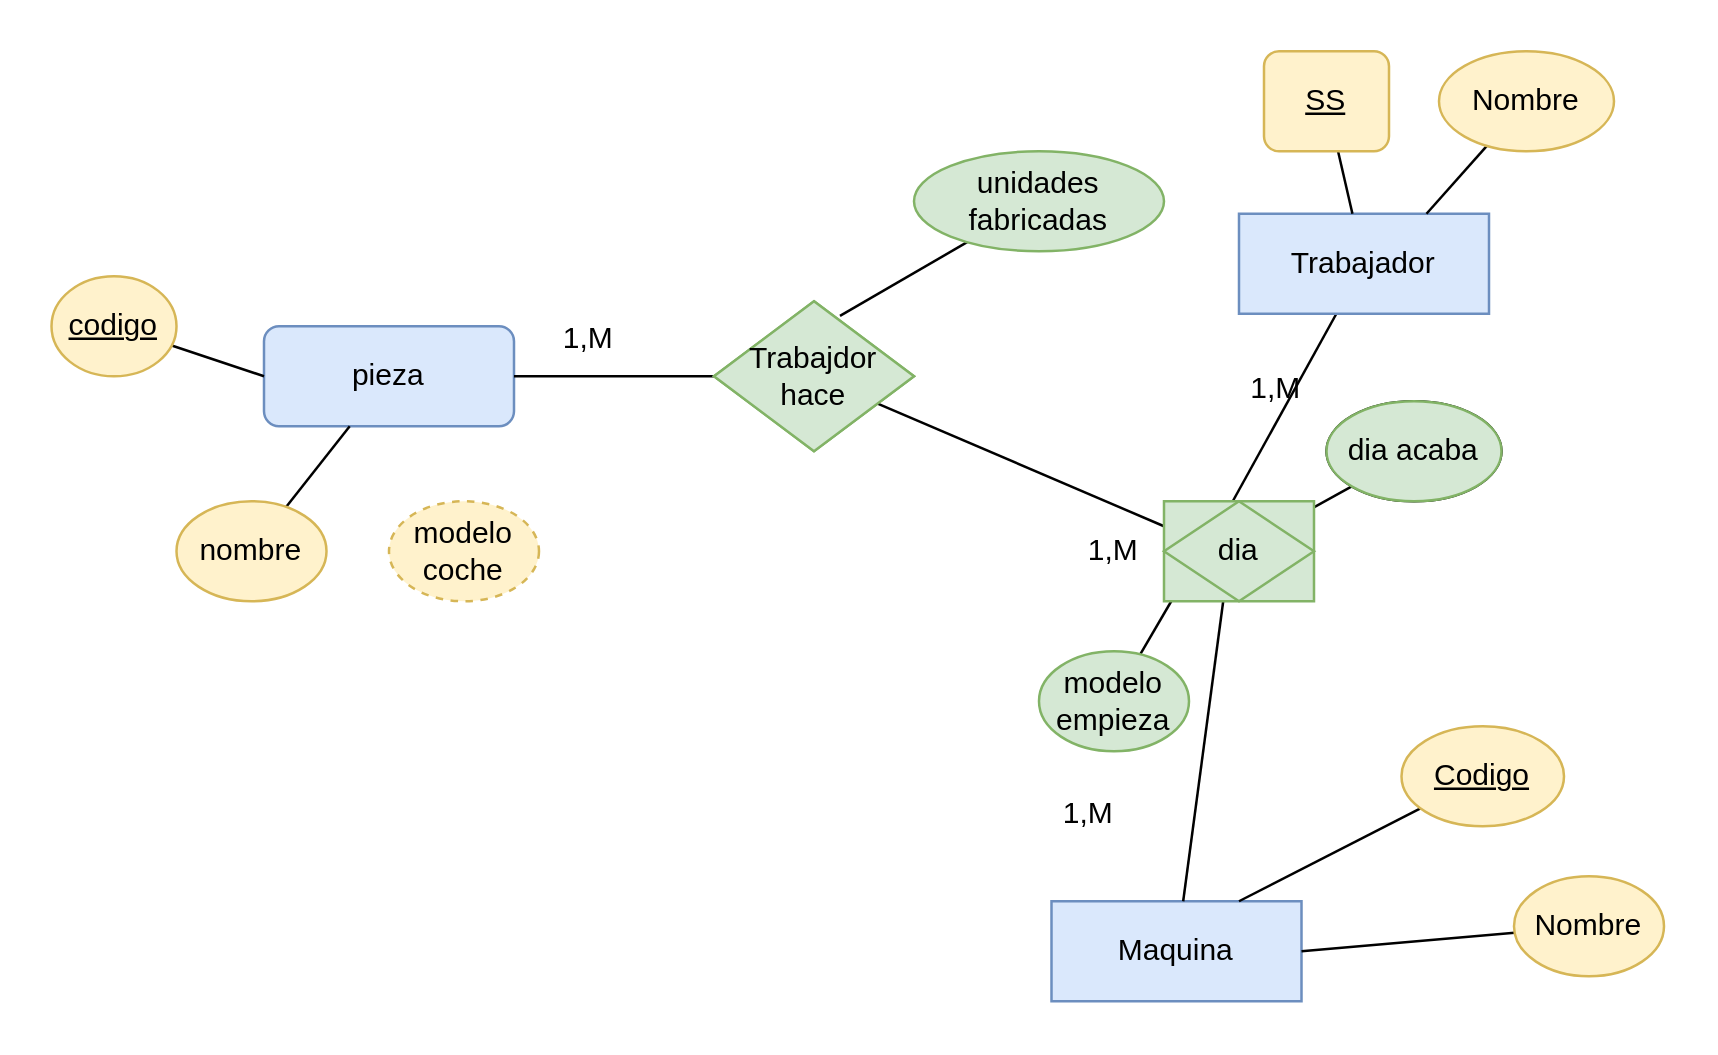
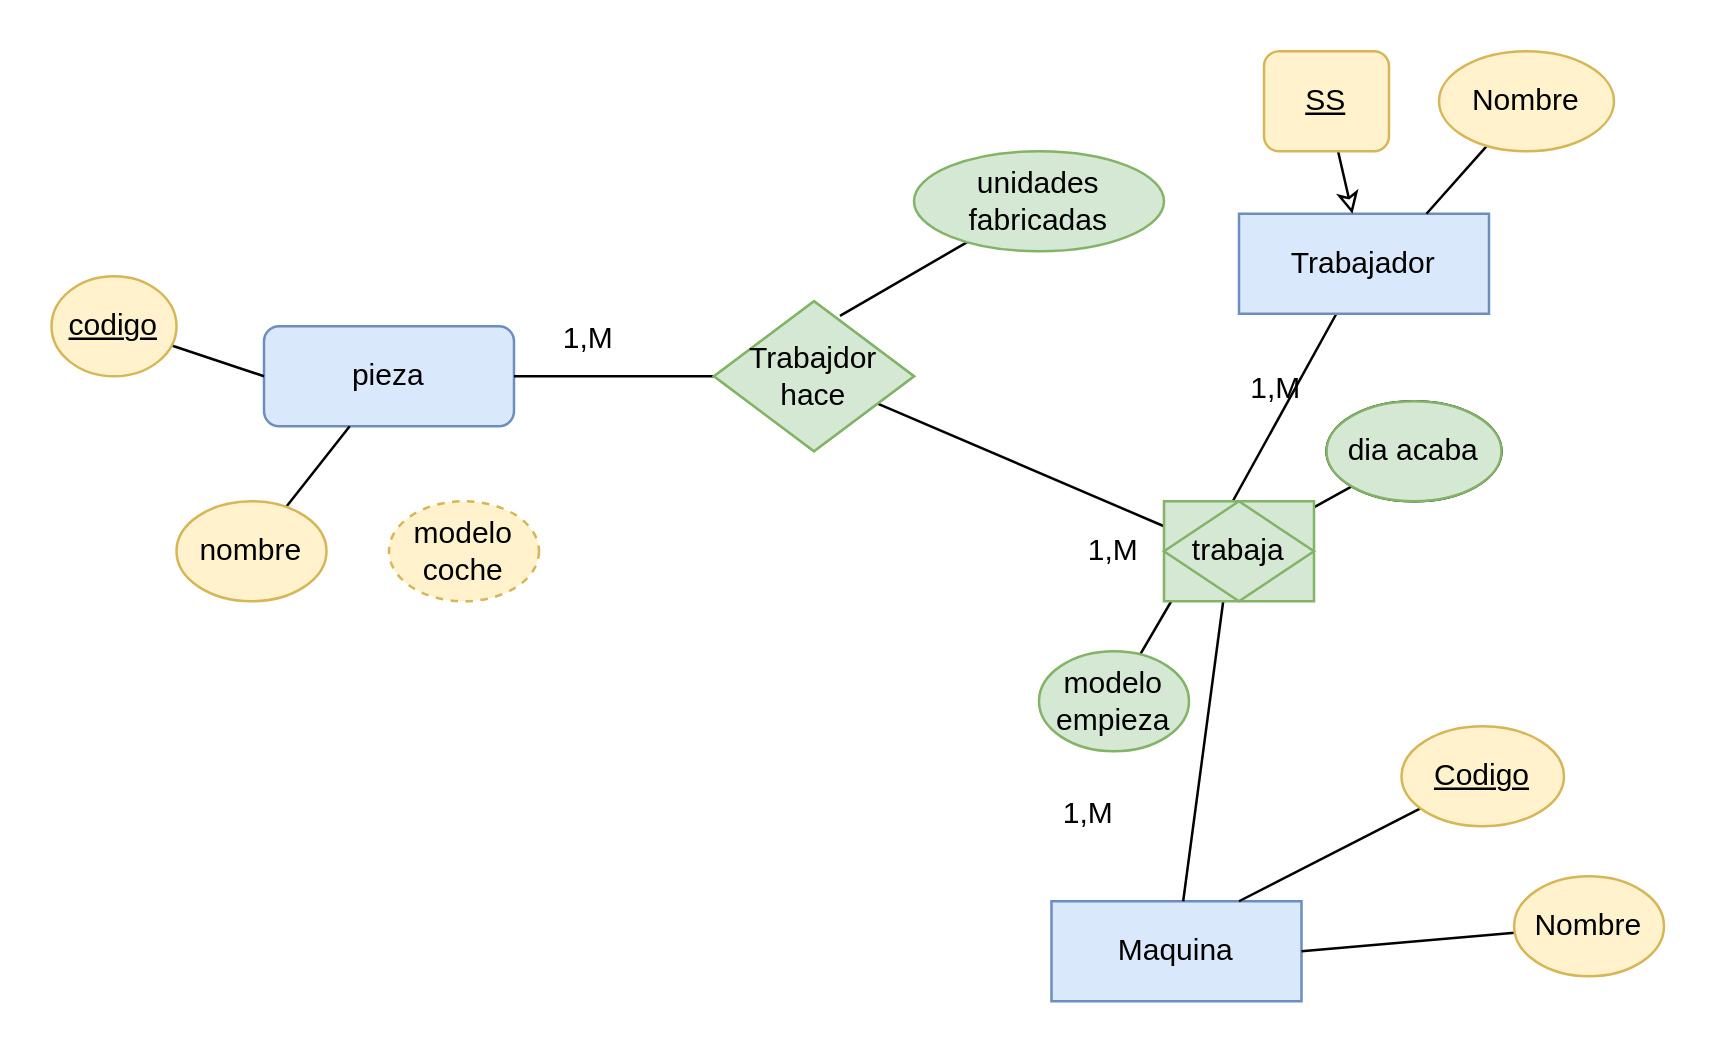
edge "SS" -- "Trabajador": arrowhead none -> classic
node "dia": label "dia" -> "trabaja"
